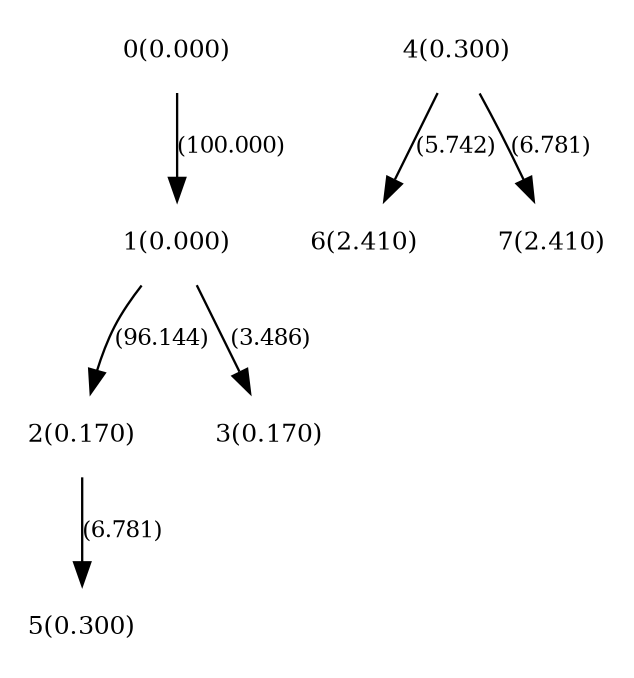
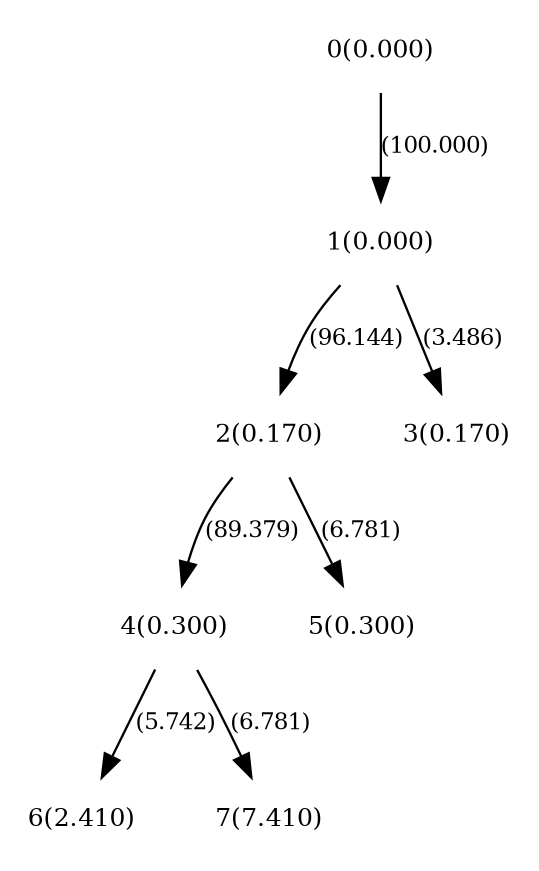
node "7(2.410)": label "7(2.410)" -> "7(7.410)"
edge "2(0.170)" -> "4(0.300)": added, label "(89.379)"
